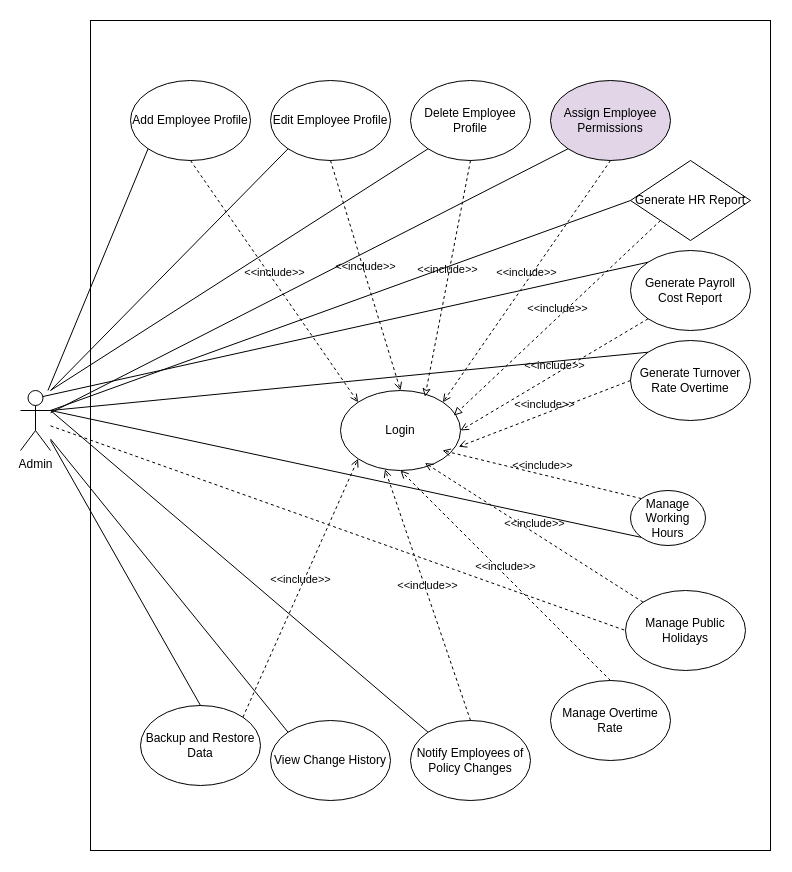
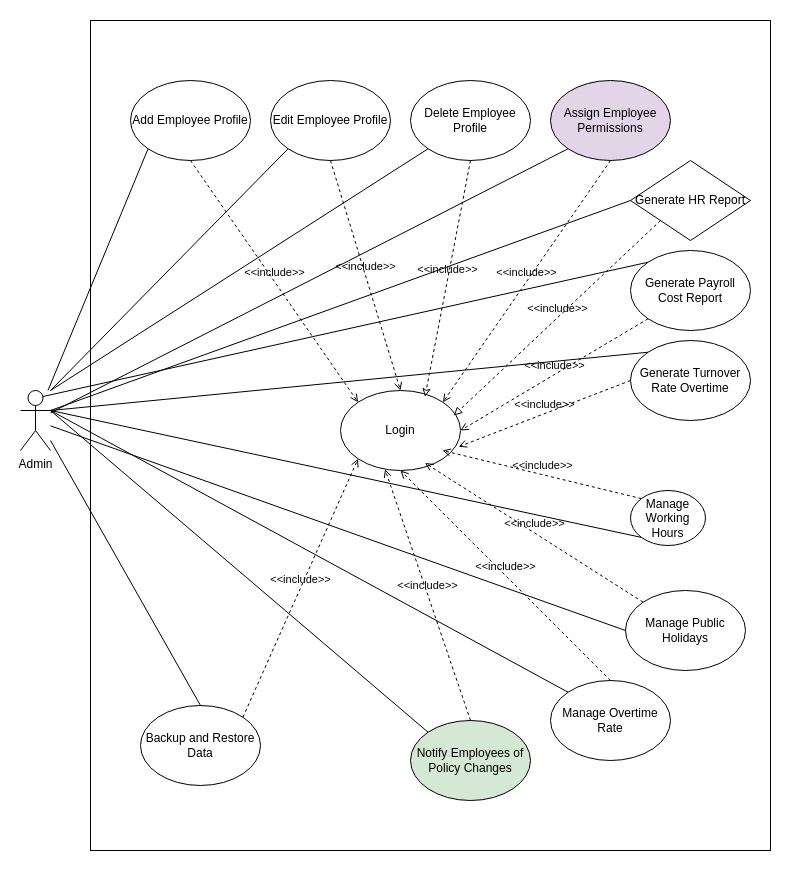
edge "Admin" -- "Manage Public Holidays": style dashed -> solid
edge "Admin" -- "Manage Overtime Rate": added
edge "Admin" -- "View Change History": removed
node "View Change History": removed
node "Notify Employees of Policy Changes": fillcolor #ffffff -> #d5e8d4
